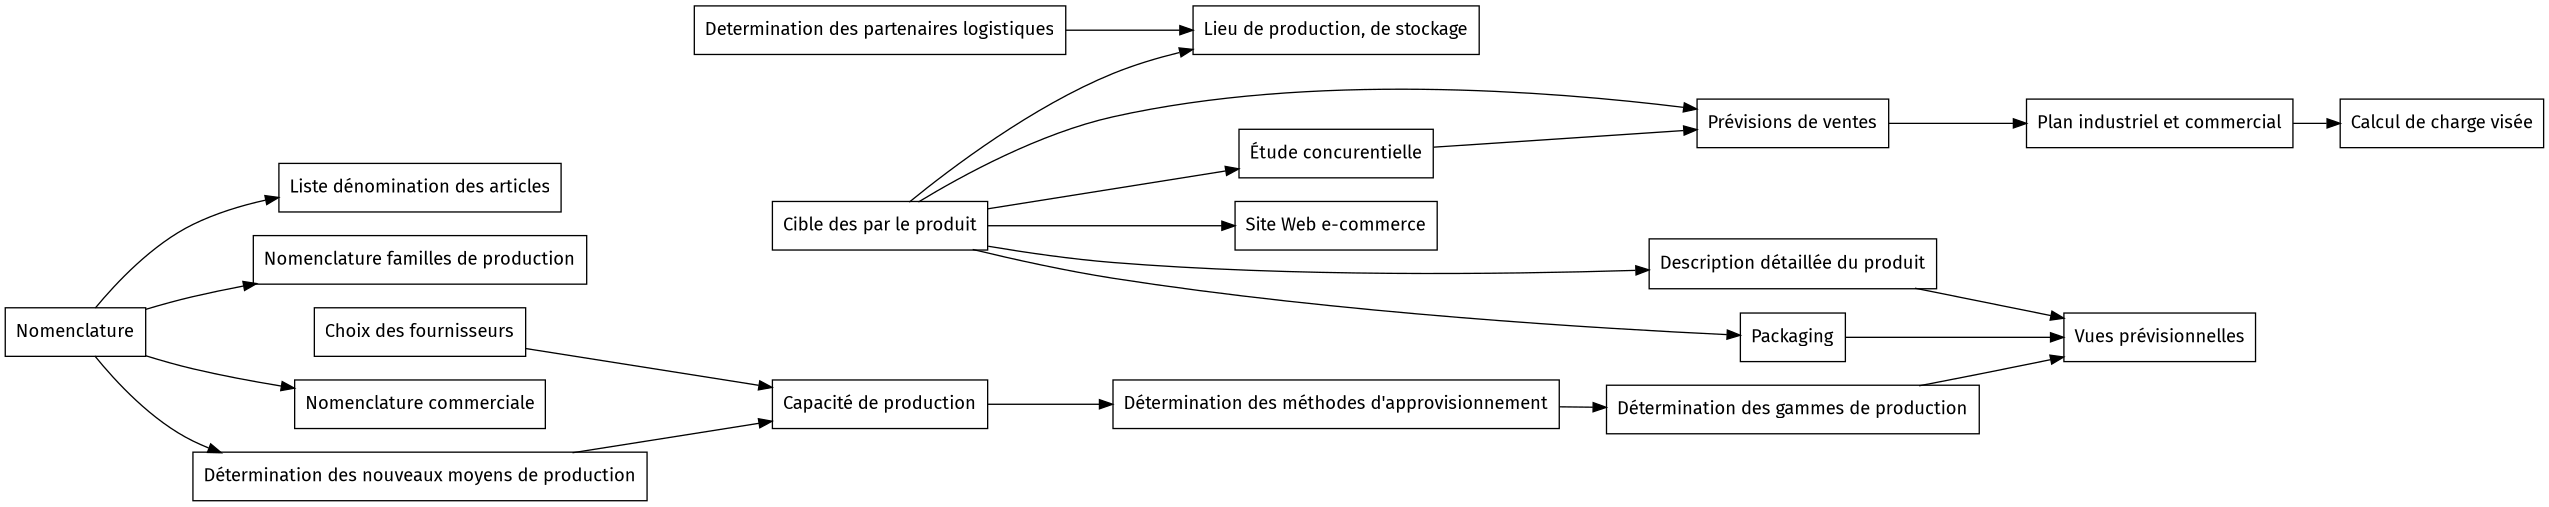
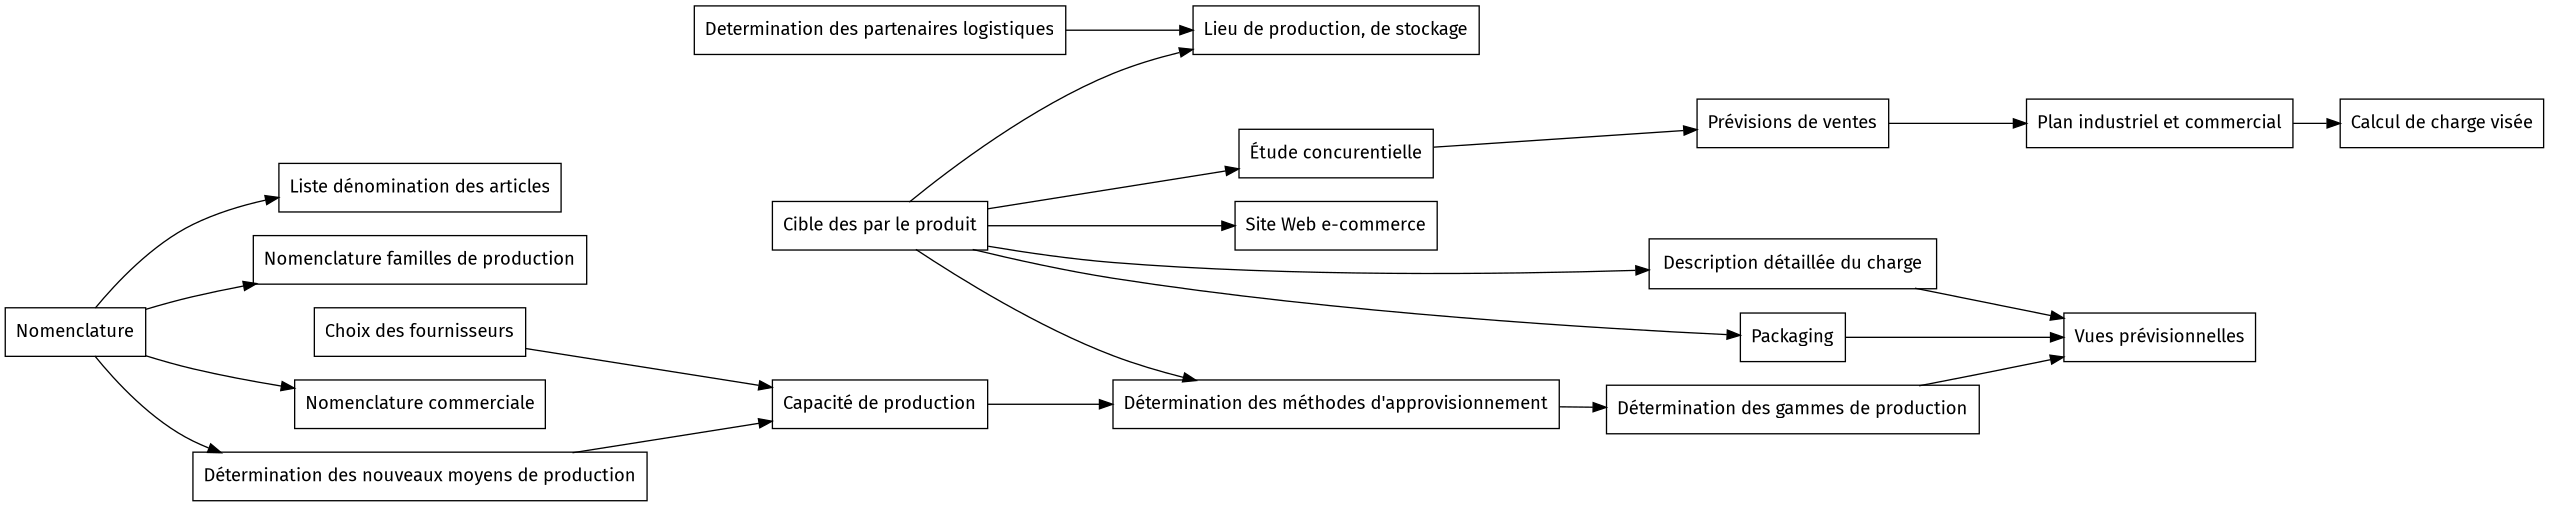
edge "Cible des par le produit" -> "Prévisions de ventes": now "Cible des par le produit" -> "Détermination des méthodes d'approvisionnement"
node "Description détaillée du produit": label "Description détaillée du produit" -> "Description détaillée du charge"
